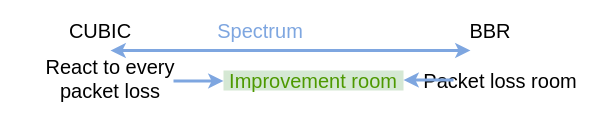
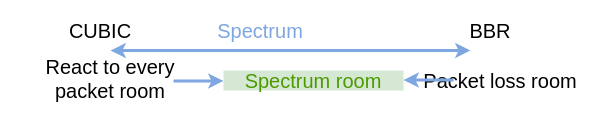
node "Improvement room": label "Improvement room" -> "Spectrum room"
node "React to every packet loss": label "React to every packet loss" -> "React to every packet room"
